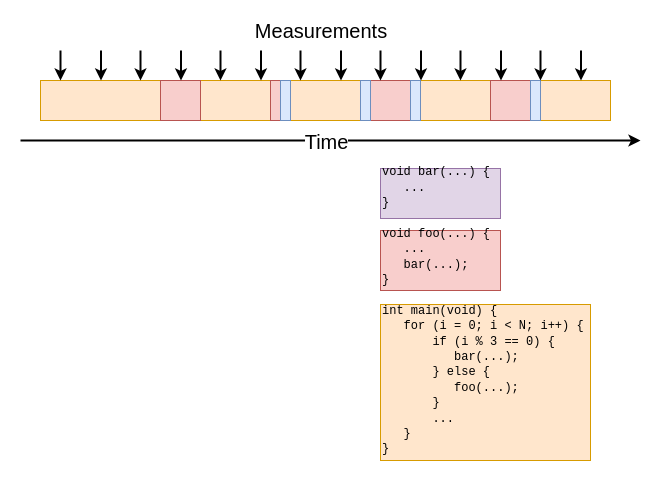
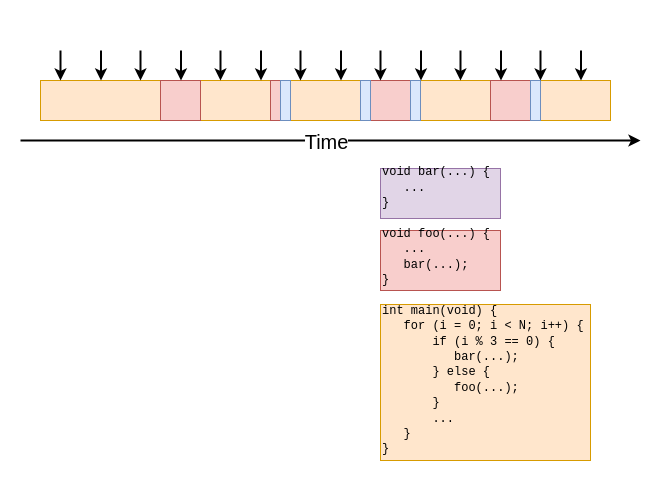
node "Measurements": removed
